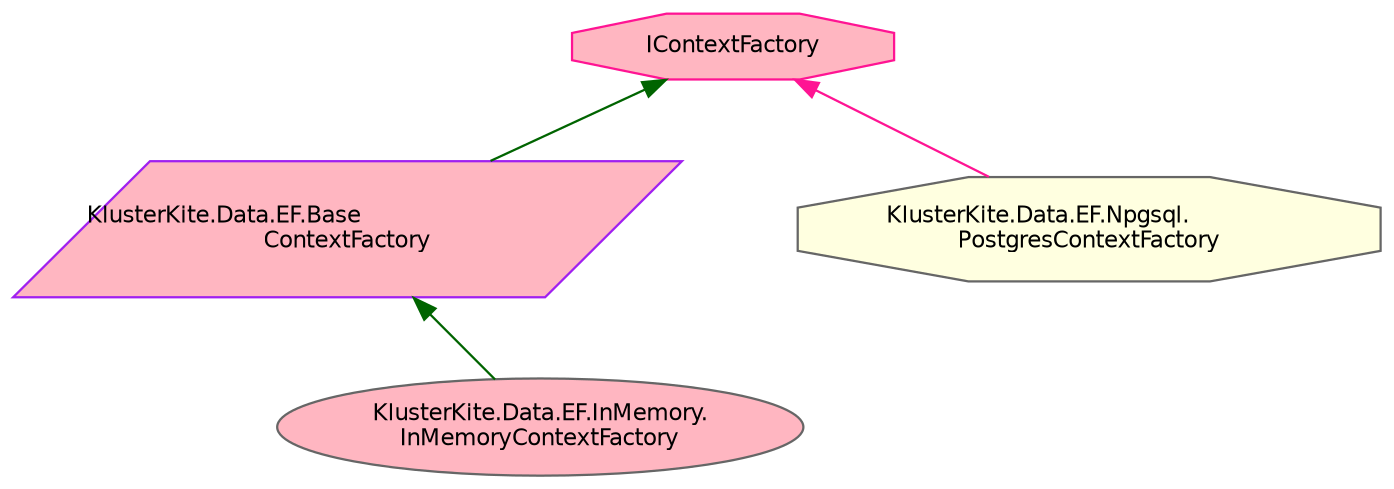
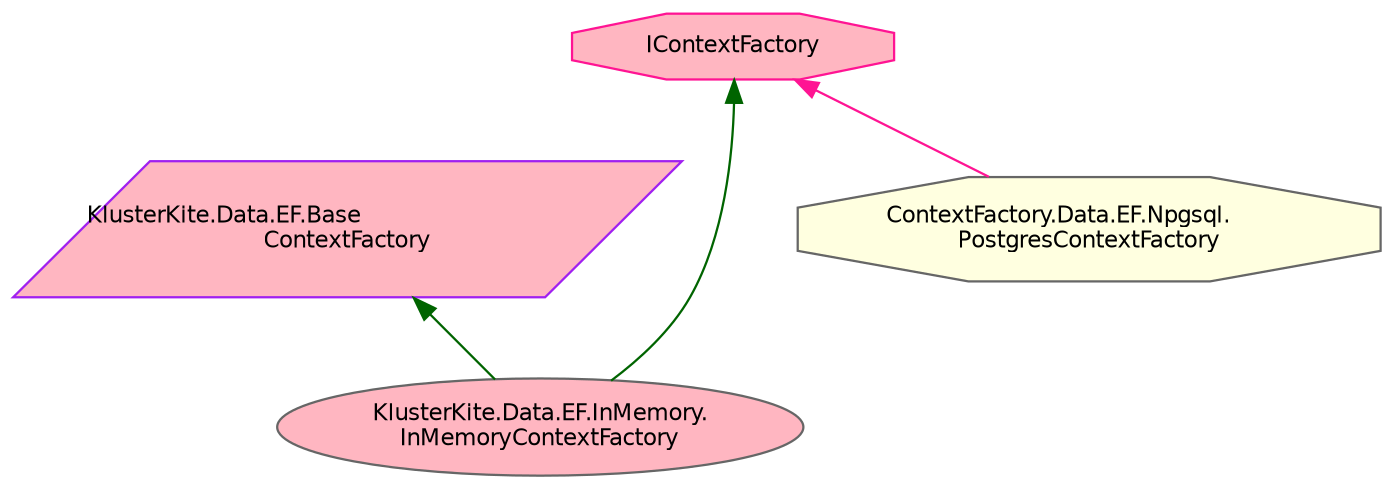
edge "KlusterKite.Data.EF.Base ContextFactory" -> "IContextFactory": now "KlusterKite.Data.EF.InMemory. InMemoryContextFactory" -> "IContextFactory"
node "KlusterKite.Data.EF.Npgsql. PostgresContextFactory": label "KlusterKite.Data.EF.Npgsql. PostgresContextFactory" -> "ContextFactory.Data.EF.Npgsql. PostgresContextFactory"
